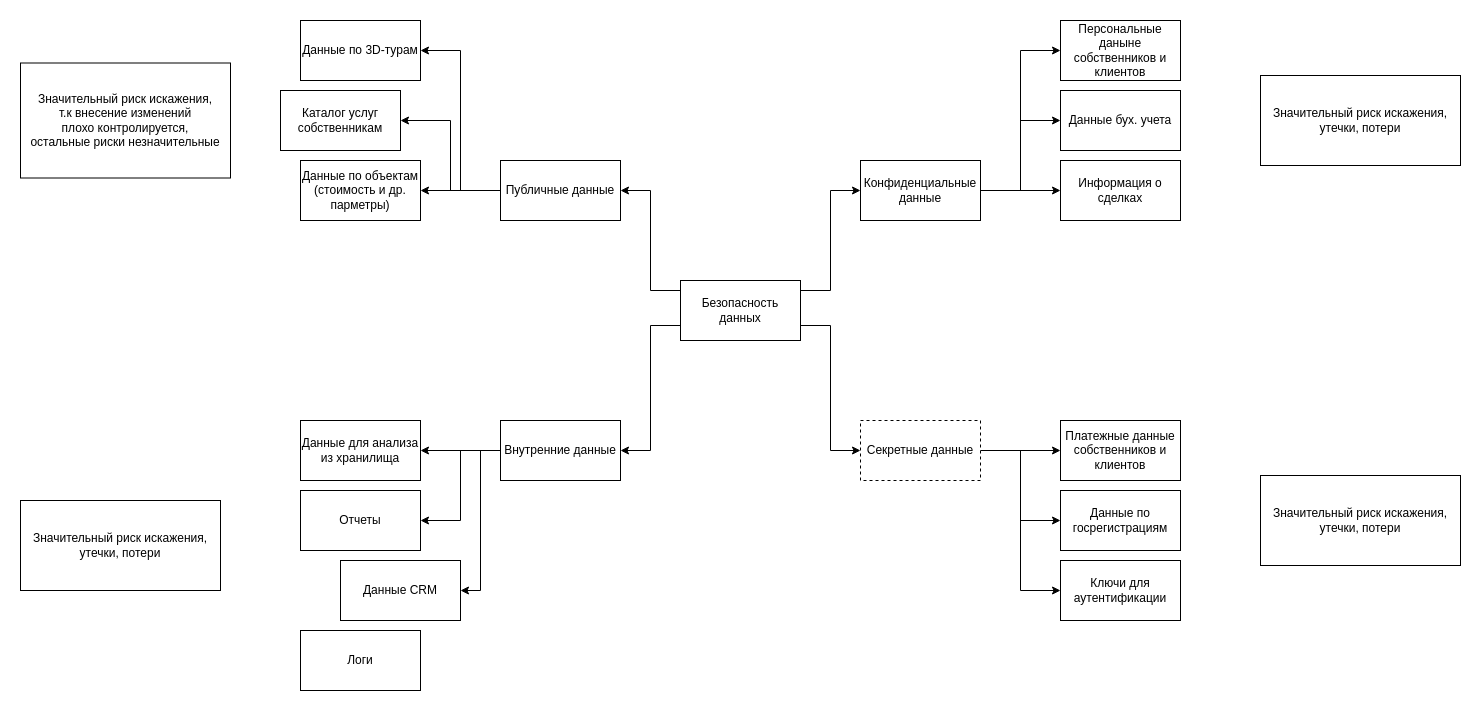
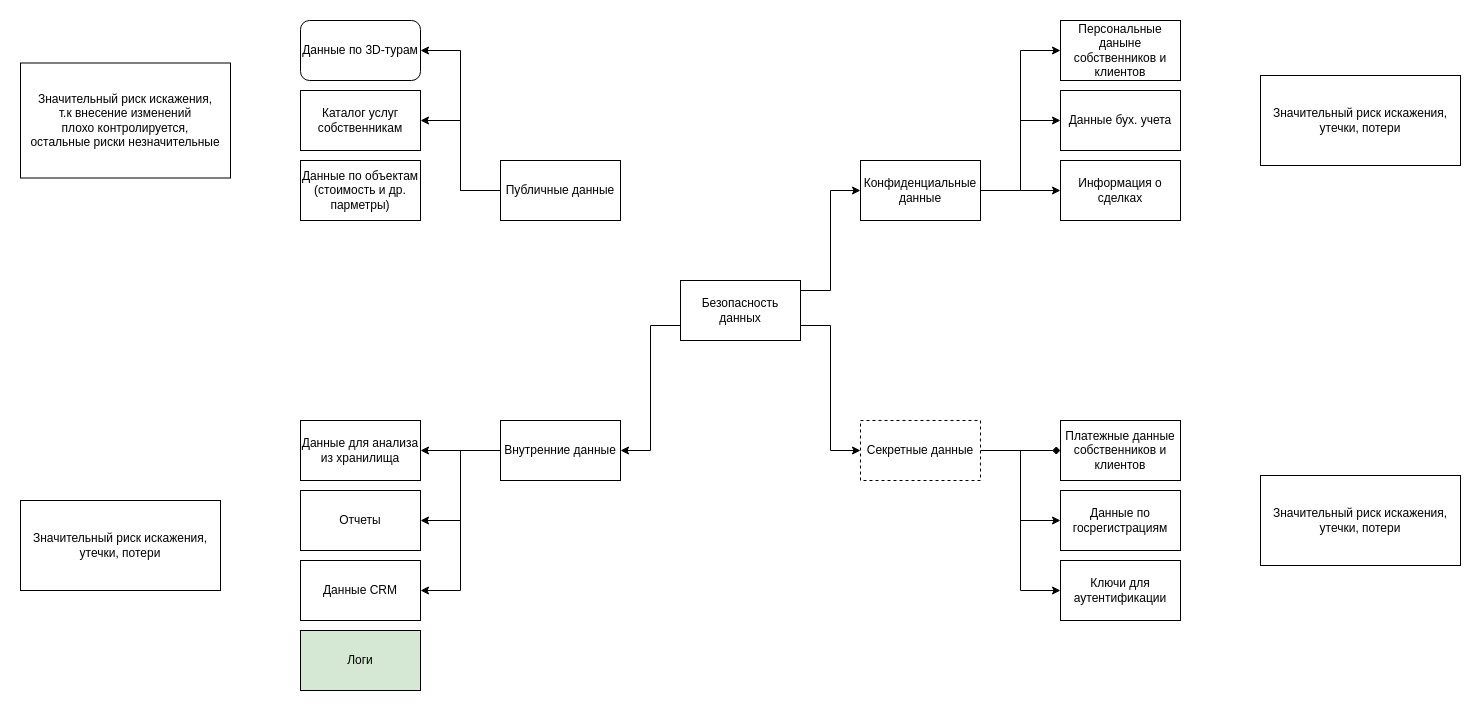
node "Данные по 3D-турам": shape rectangle -> rounded rectangle
node "Каталог услуг собственникам": moved (341, 121) -> (361, 121)
edge "Публичные данные" -> "Данные по объектам (стоимость и др. парметры)": removed
edge "Безопасность данных" -> "Публичные данные": removed
edge "Секретные данные" -> "Платежные данные собственников и клиентов": arrowhead classic -> diamond
node "Данные CRM": moved (401, 591) -> (361, 591)
node "Логи": fillcolor #ffffff -> #d5e8d4
